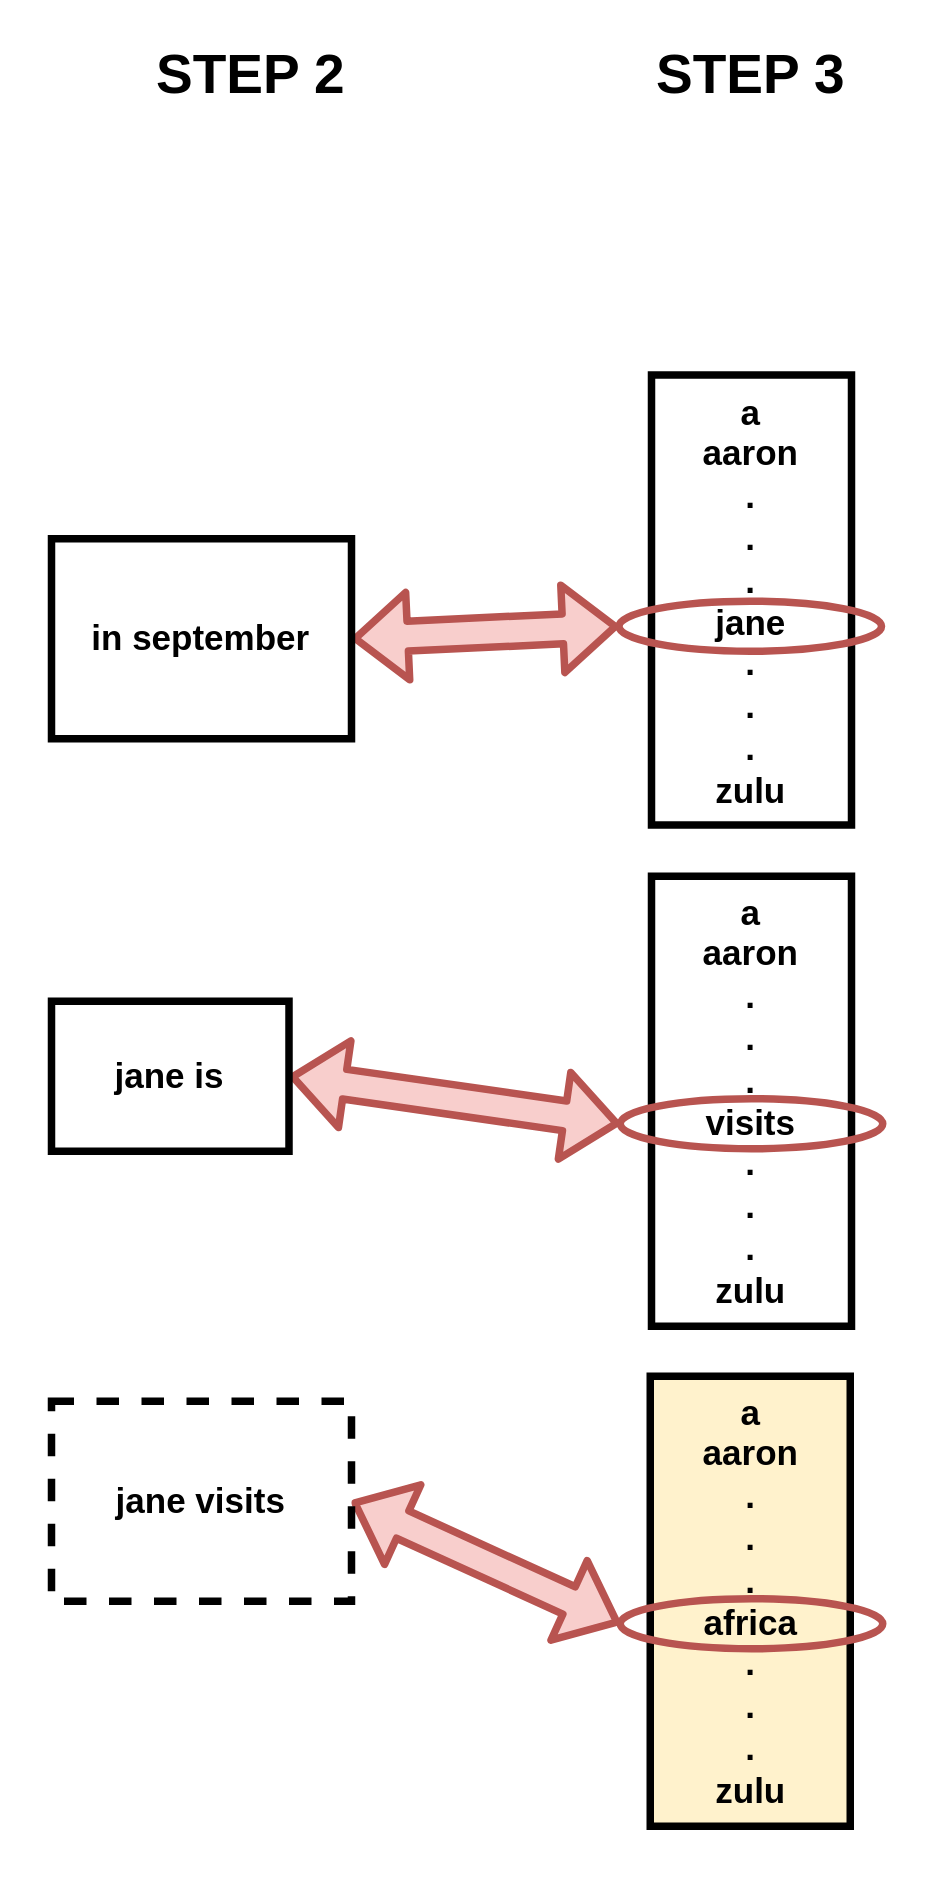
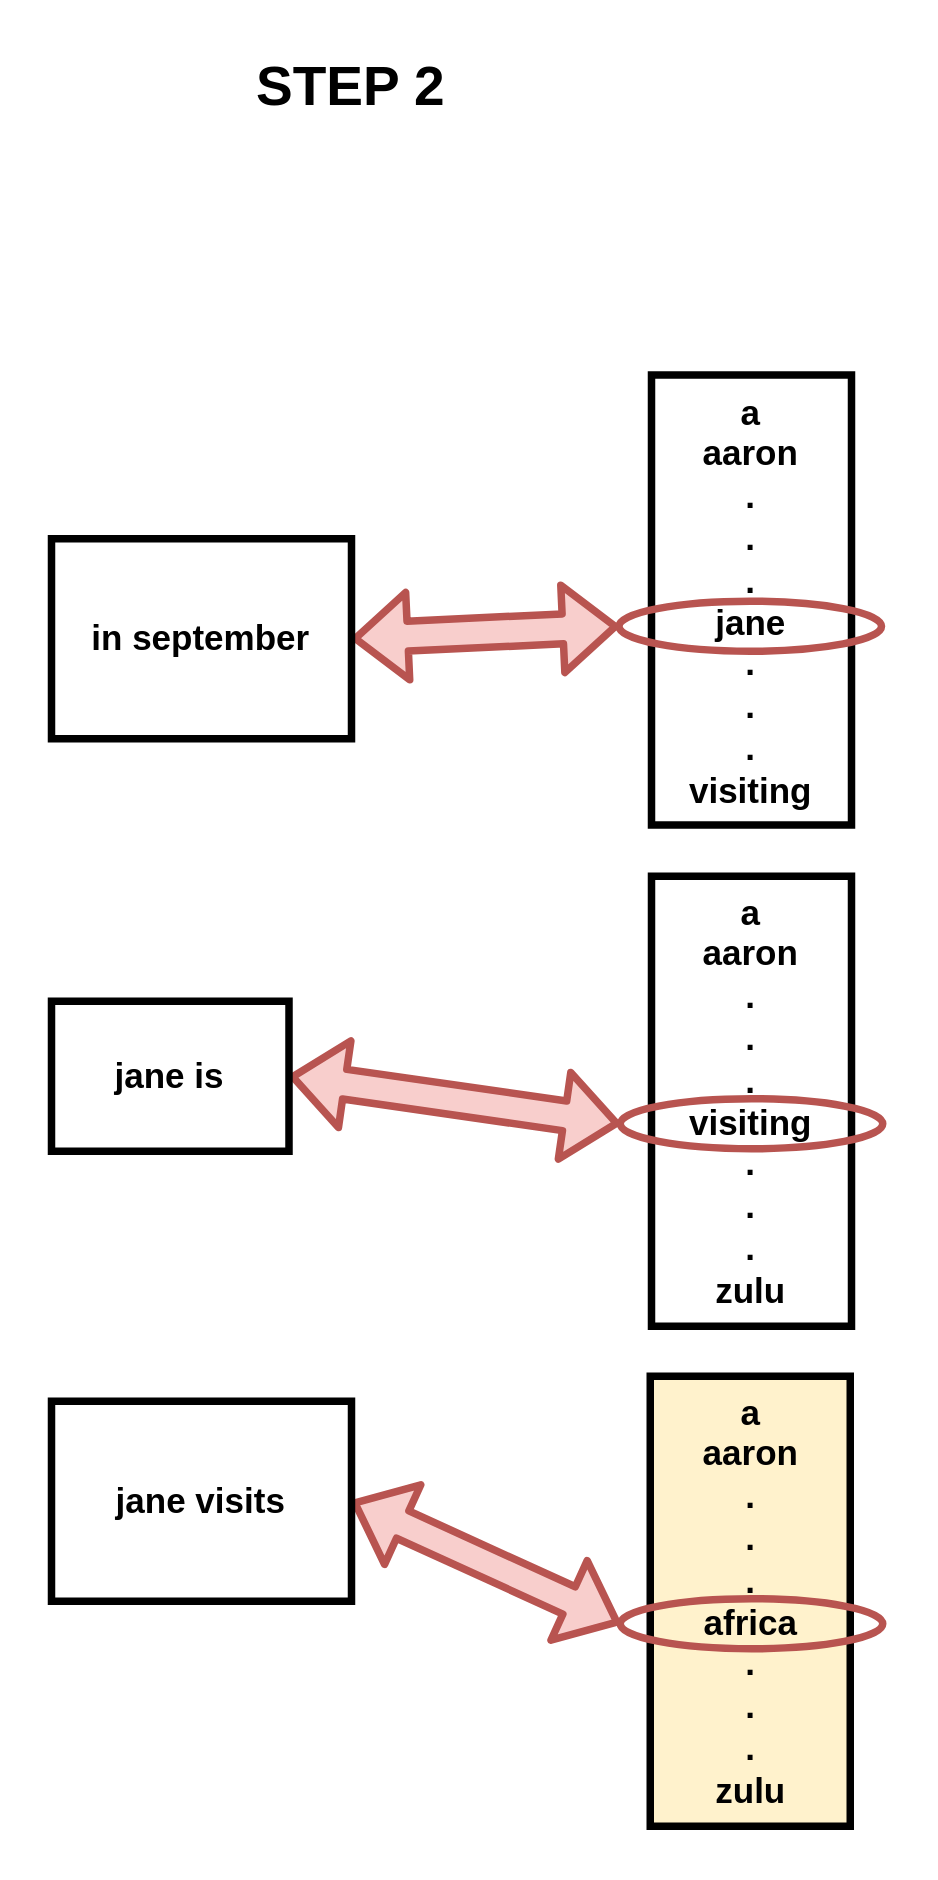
node "STEP 2": moved (251, 76) -> (351, 89)
node "STEP 3": removed
node "a aaron . . . jane . . . zulu": label "a aaron . . . jane . . . zulu" -> "a aaron . . . jane . . . visiting"
node "a aaron . . . visits . . . zulu": label "a aaron . . . visits . . . zulu" -> "a aaron . . . visiting . . . zulu"
node "jane visits": style dashed -> solid
